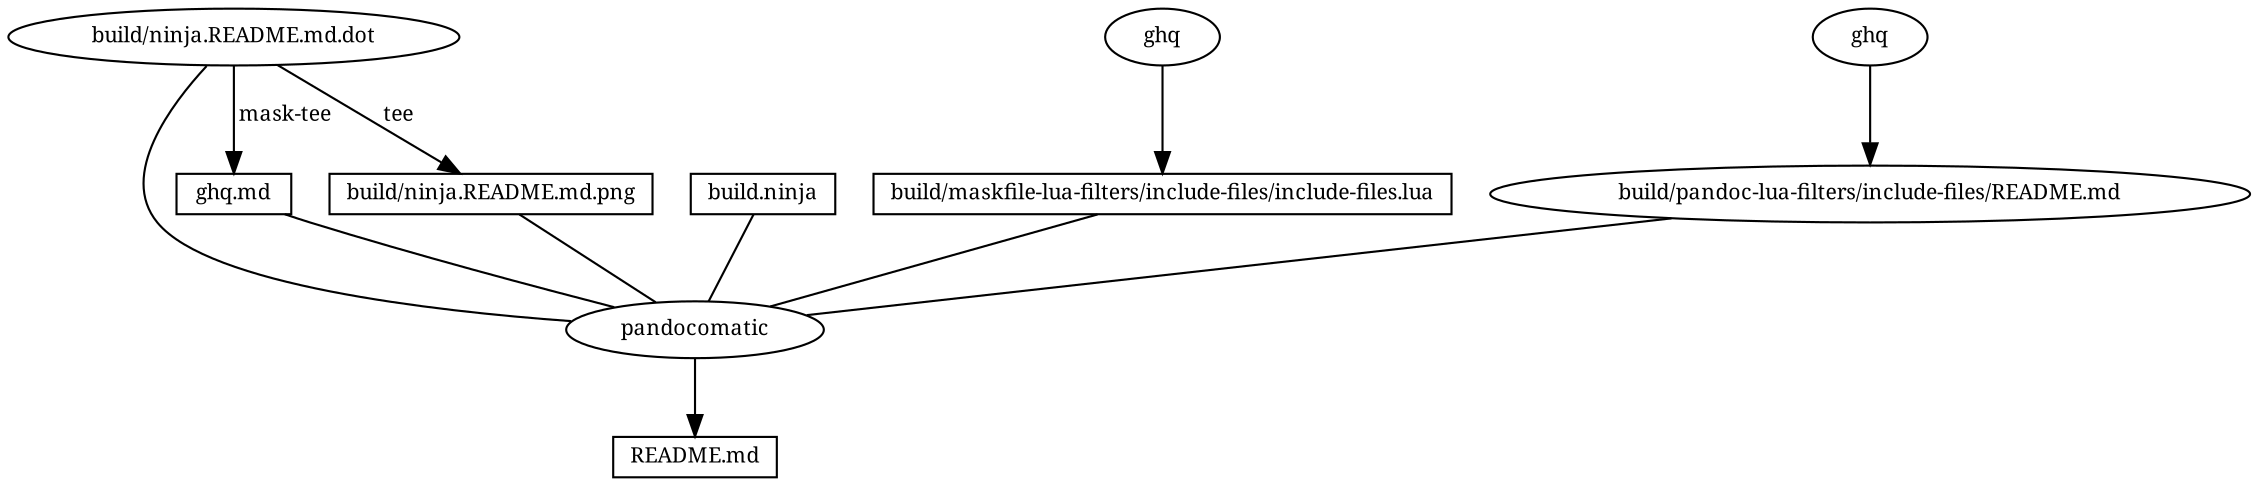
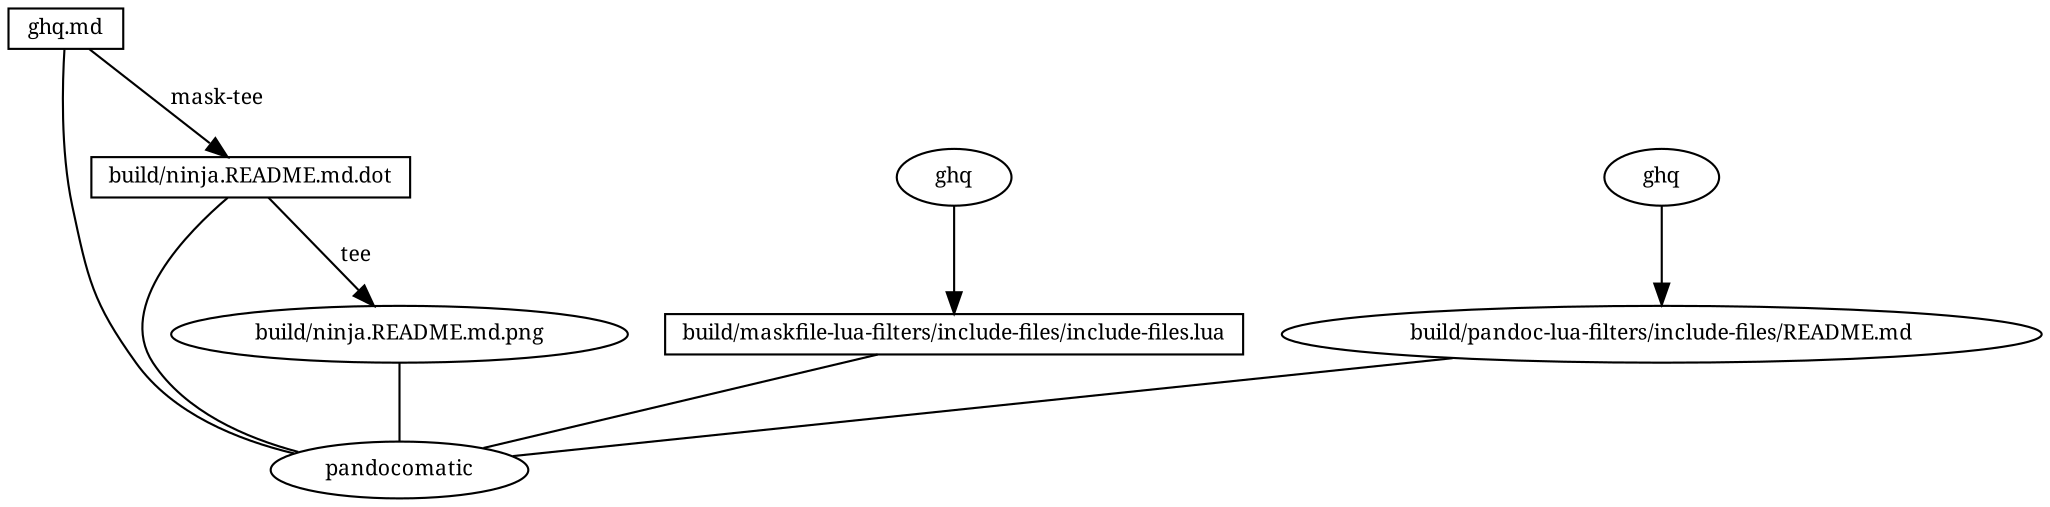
node "build/ninja.README.md.dot": shape ellipse -> box
edge "build/ninja.README.md.dot" -> "ghq.md": reversed
node "build/ninja.README.md.png": shape box -> ellipse
node "build.ninja": removed
node "README.md": removed
